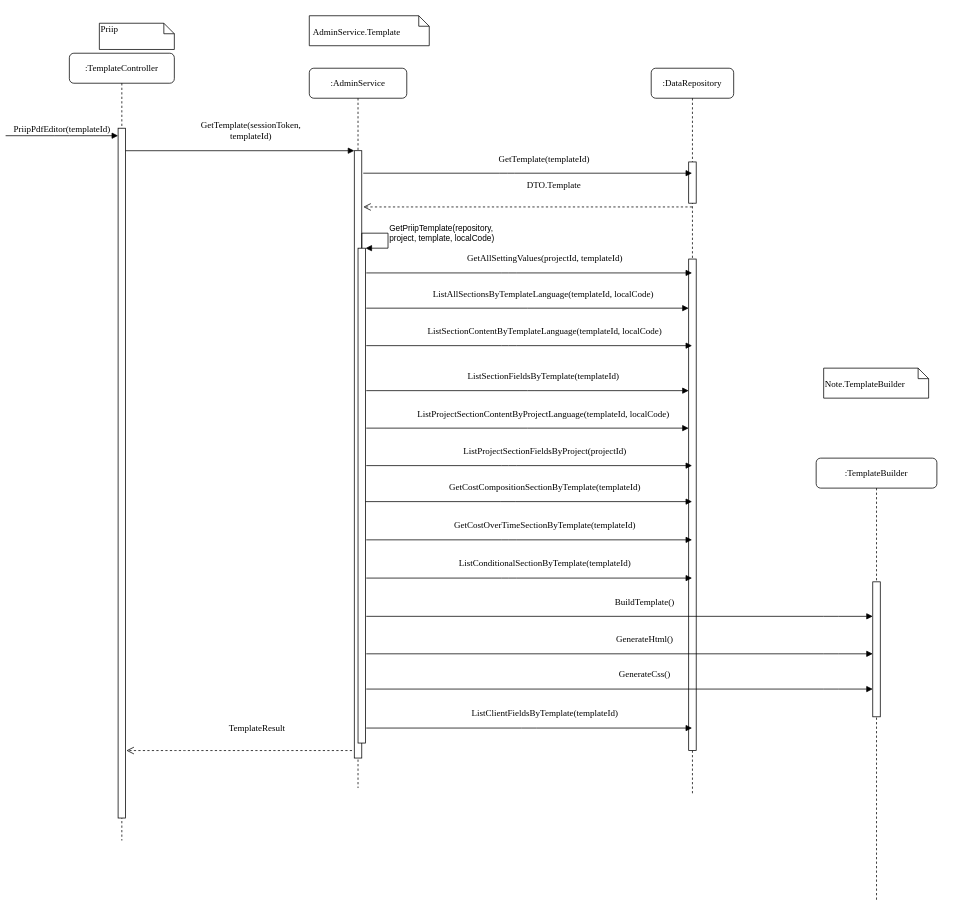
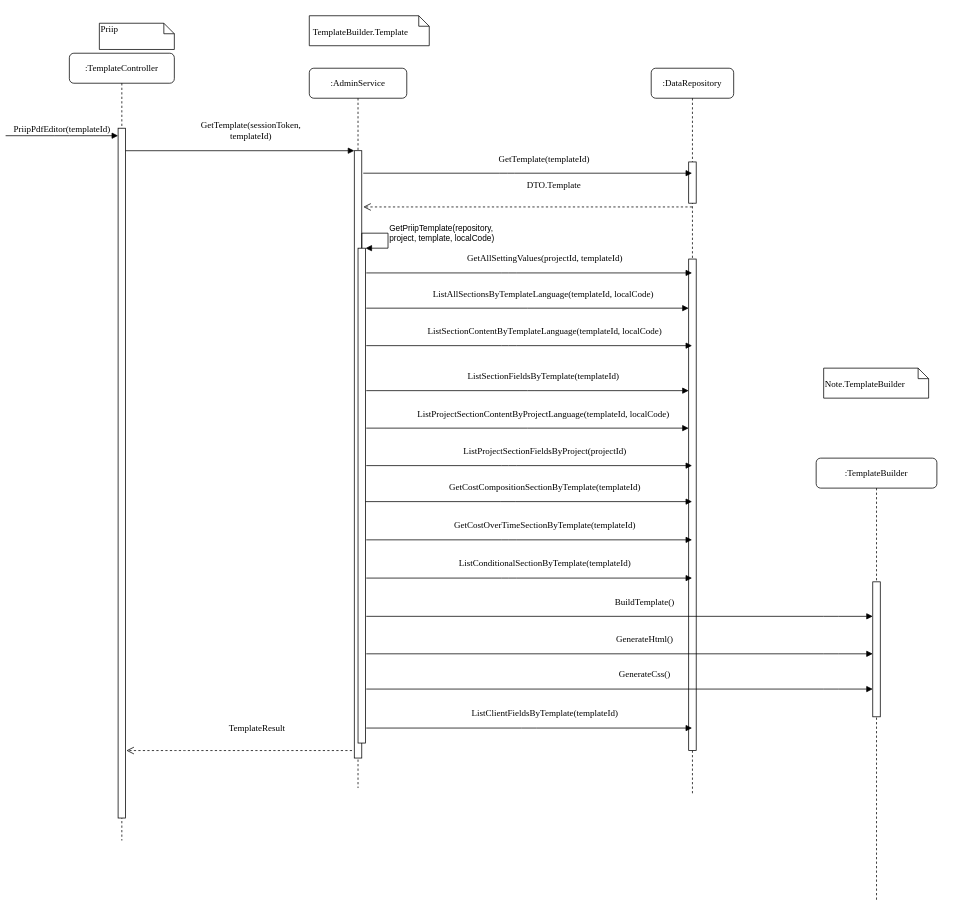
node "AdminService.Template": label "AdminService.Template" -> "TemplateBuilder.Template"
